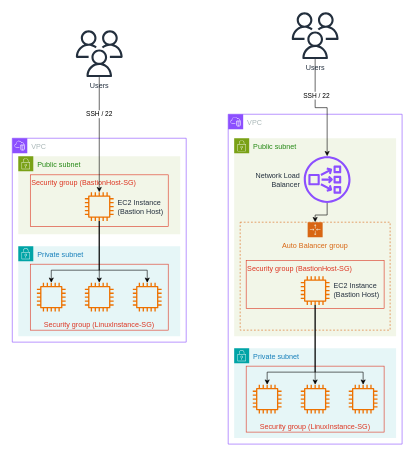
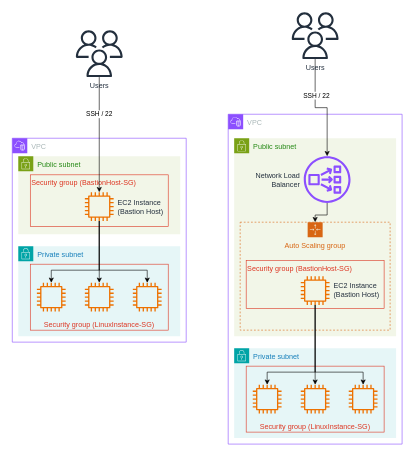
node "Auto Balancer group": label "Auto Balancer group" -> "Auto Scaling group"
